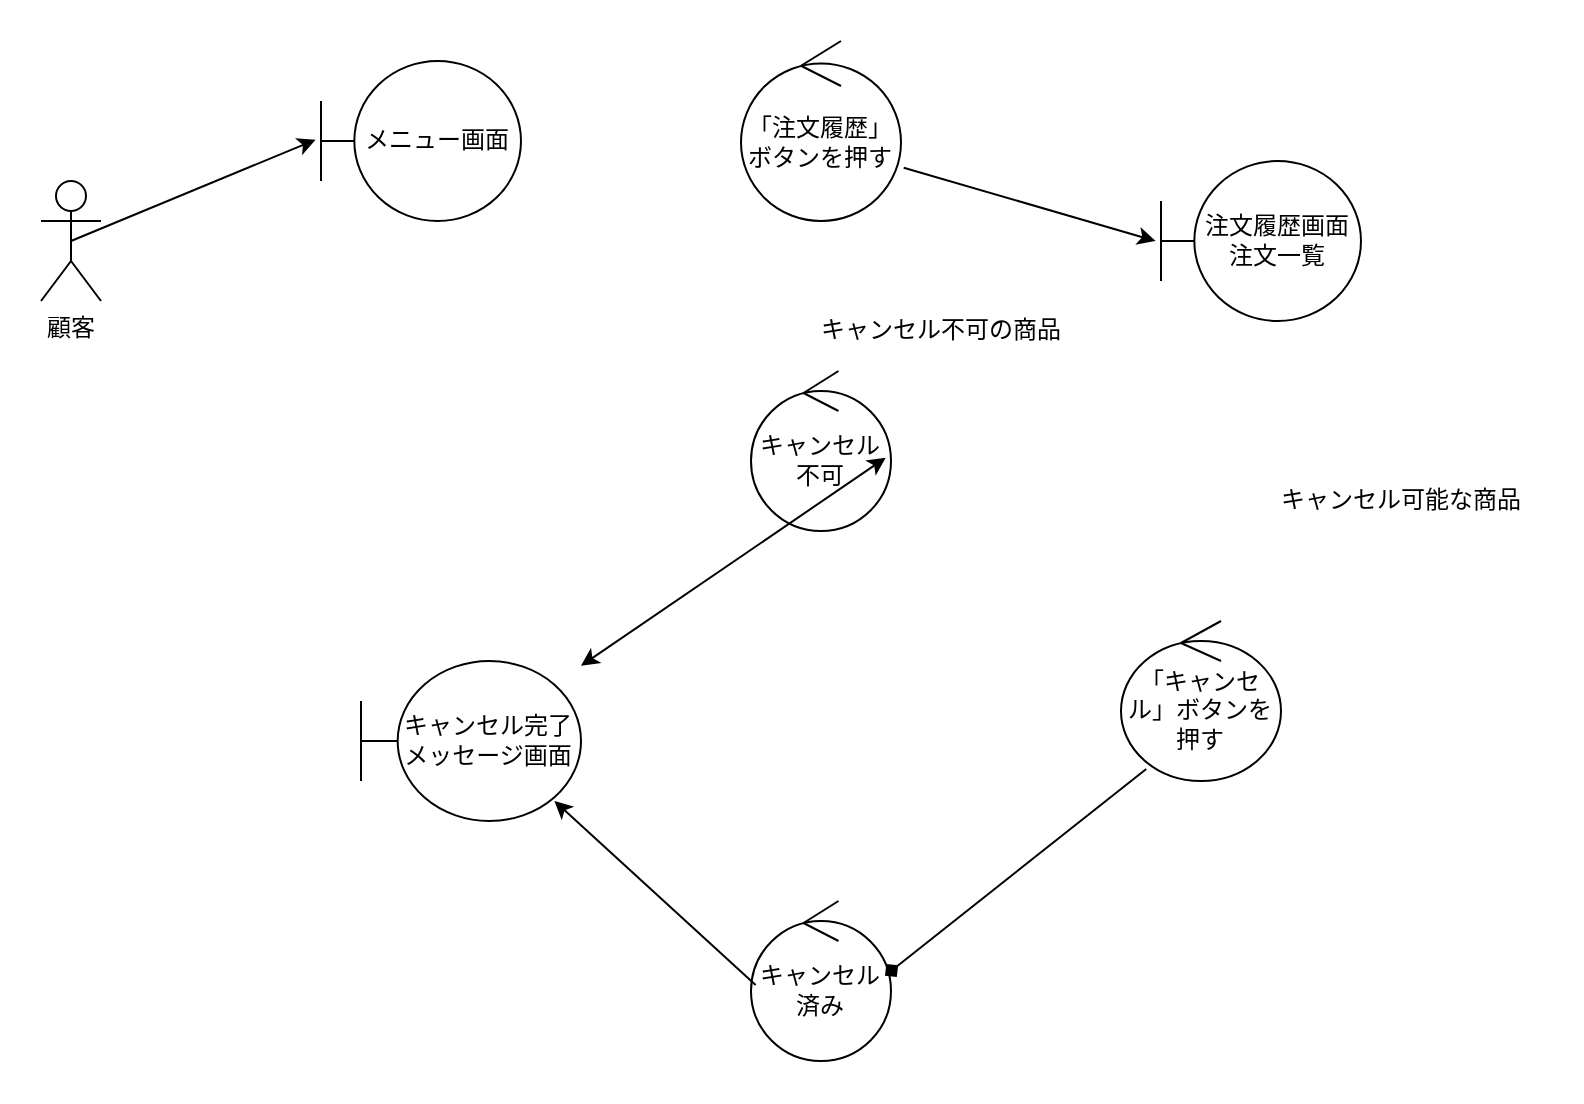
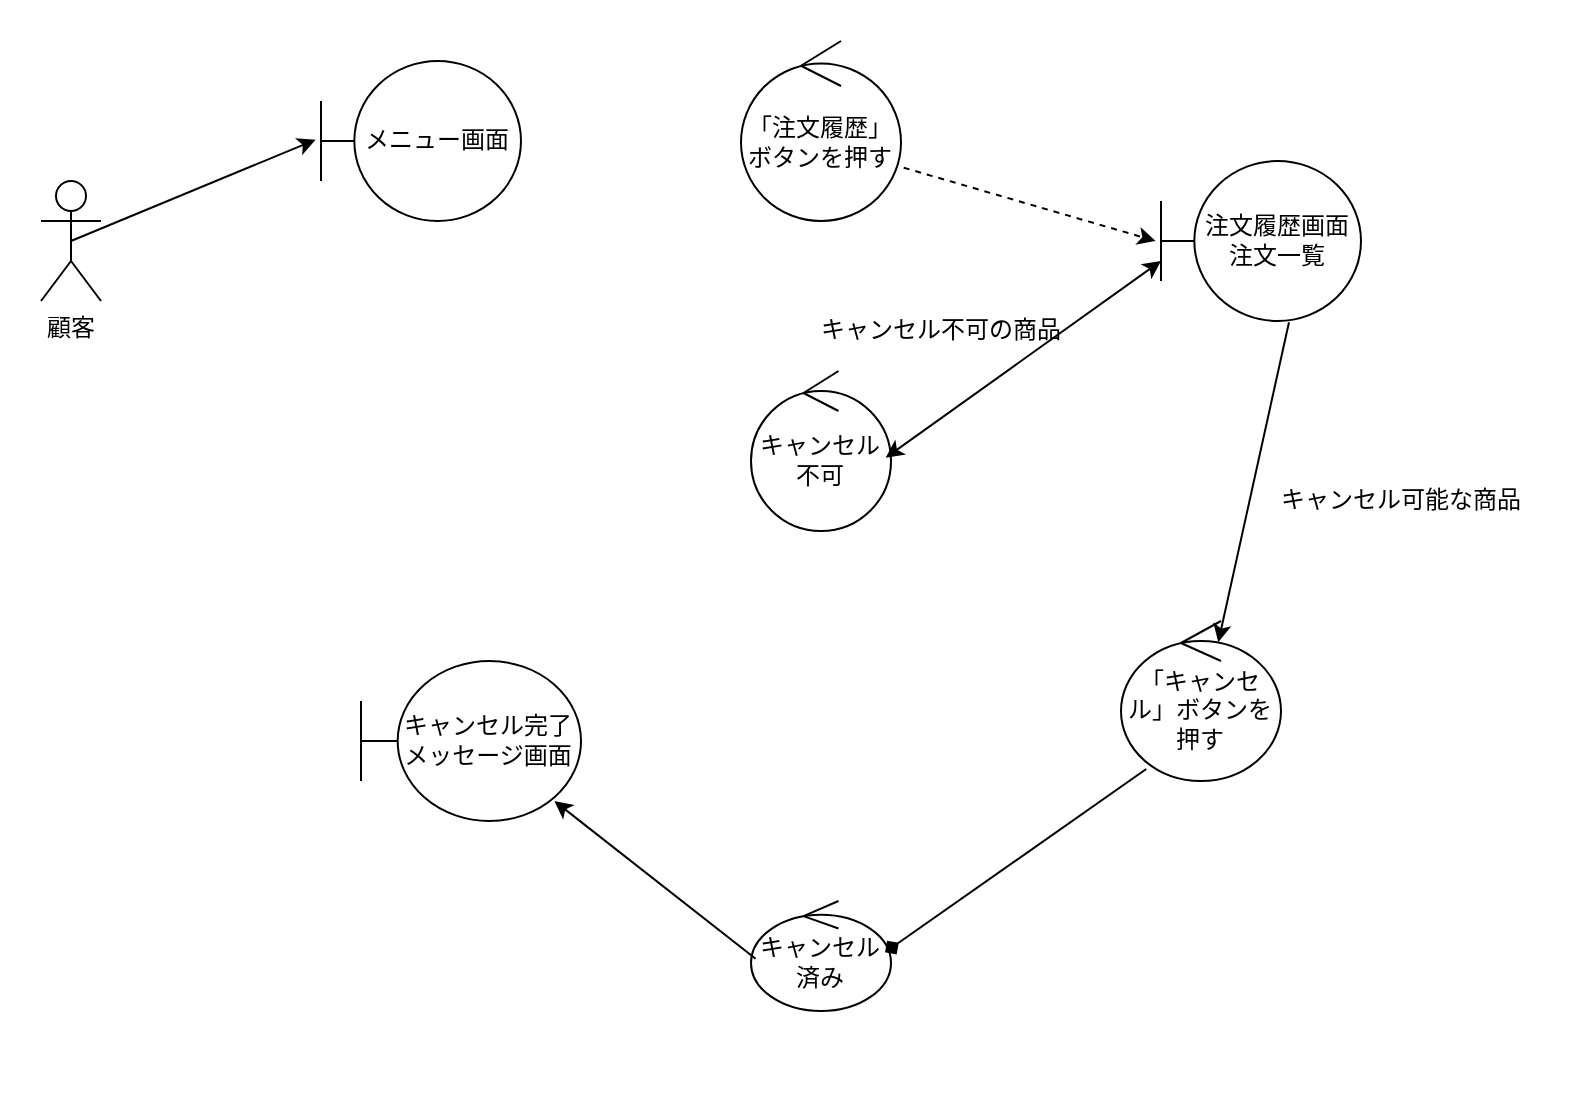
edge "「注文履歴」ボタンを押す" -> "注文履歴画面 注文一覧": style solid -> dashed
edge "注文履歴画面 注文一覧" -> "「キャンセル」ボタンを押す": added
edge "キャンセル不可" -- "キャンセル完了メッセージ画面": now "キャンセル不可" -- "注文履歴画面 注文一覧"
node "キャンセル済み": size 140x160 -> 140x110
